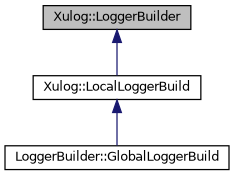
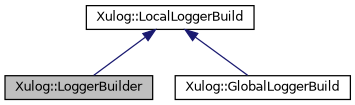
edge "Xulog::LocalLoggerBuild" -> "Xulog::LoggerBuilder": reversed
node "LoggerBuilder::GlobalLoggerBuild": label "LoggerBuilder::GlobalLoggerBuild" -> "Xulog::GlobalLoggerBuild"
